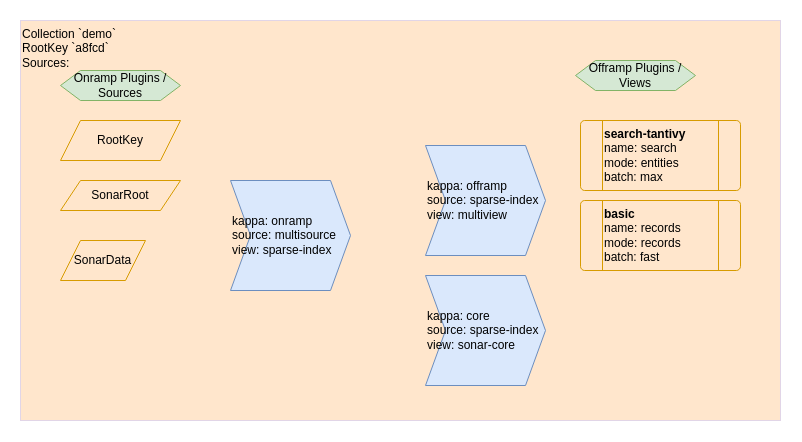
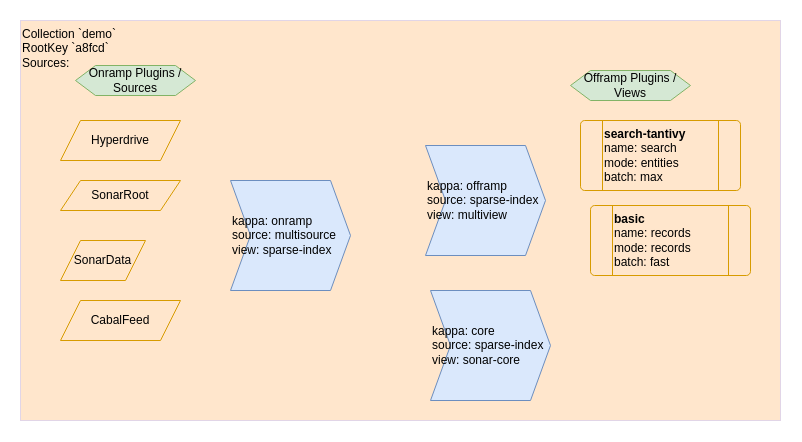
node "Offramp Plugins / Views": moved (636, 76) -> (631, 86)
node "Onramp Plugins / Sources": moved (121, 86) -> (136, 81)
node "RootKey": label "RootKey" -> "Hyperdrive"
node "basic name: records mode: records batch: fast": moved (661, 236) -> (671, 241)
node "CabalFeed": added
node "kappa: core source: sparse-index view: sonar-core": moved (486, 331) -> (491, 346)
